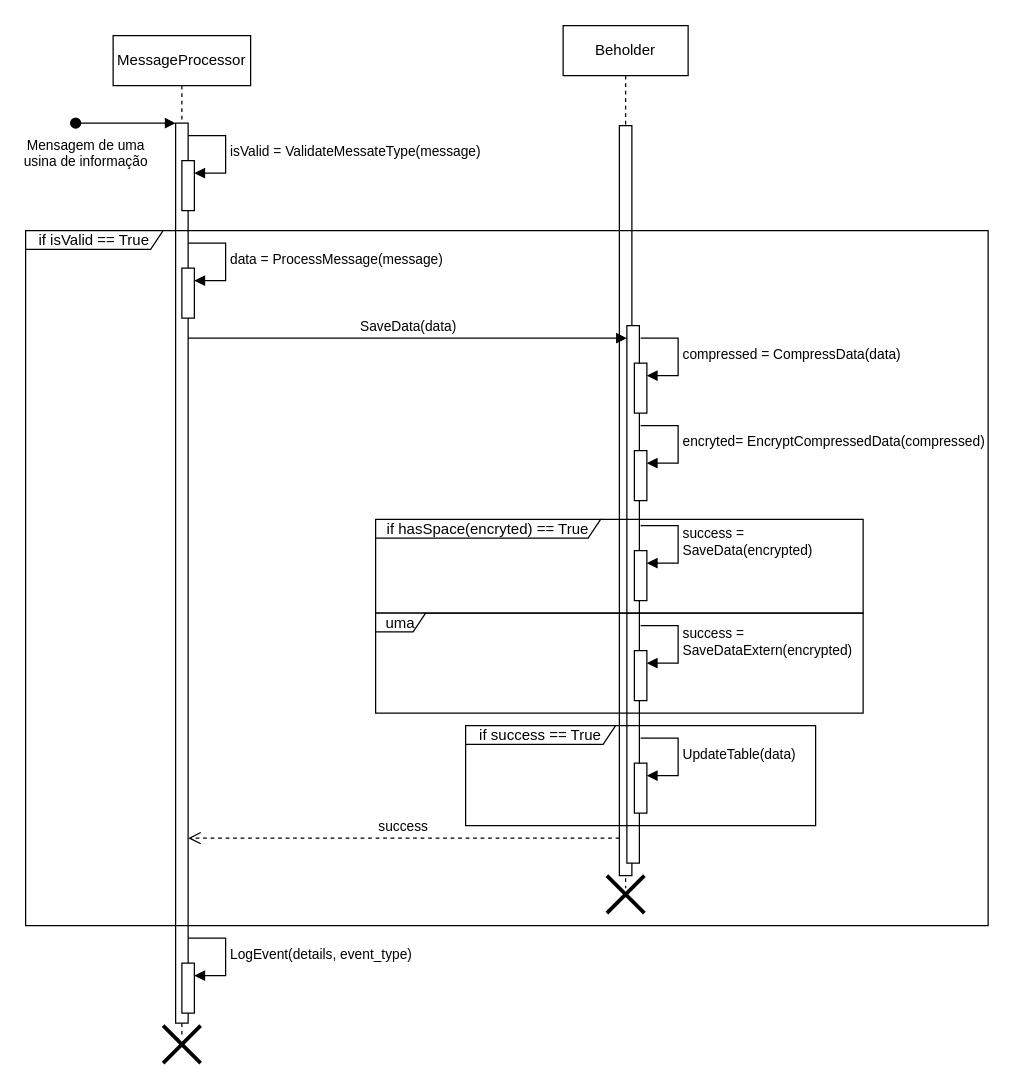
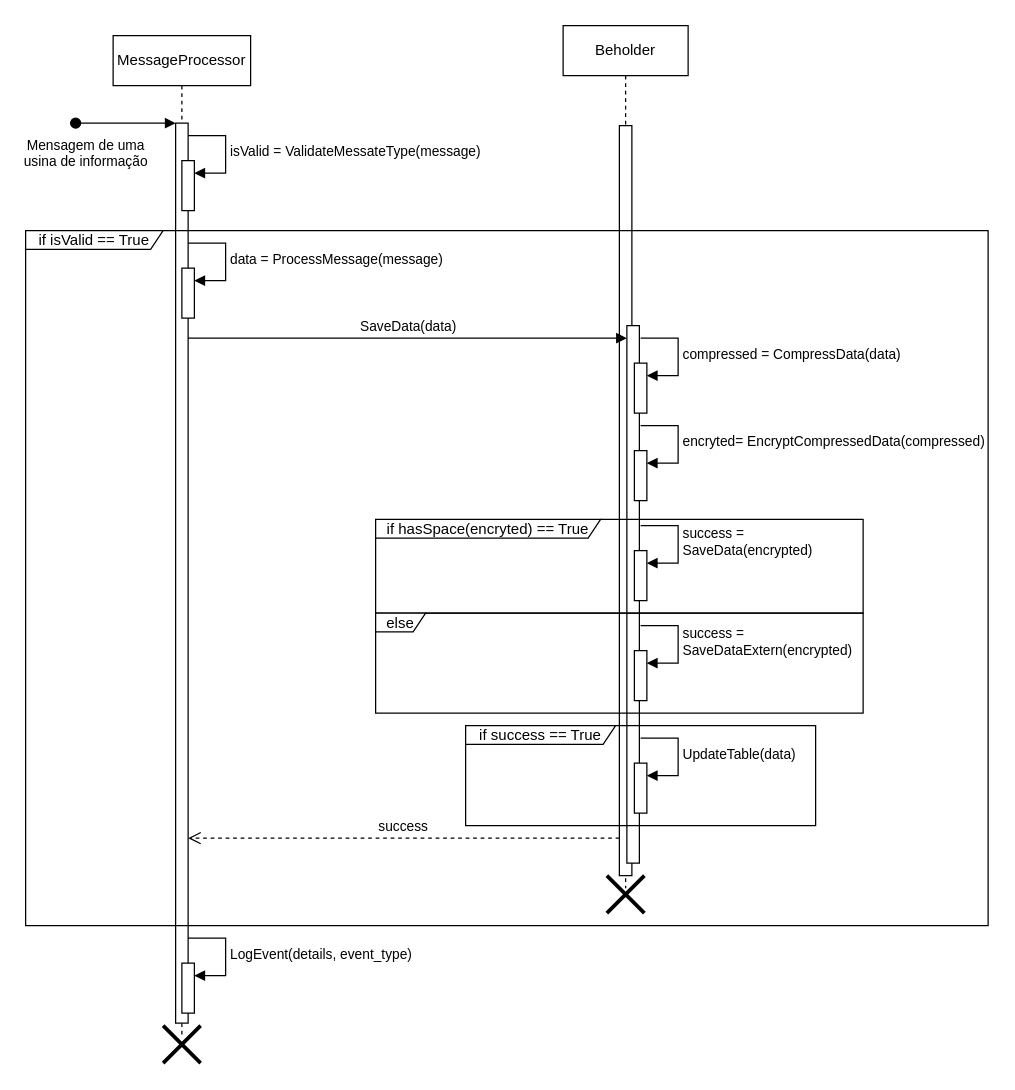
node "uma": label "uma" -> "else"
